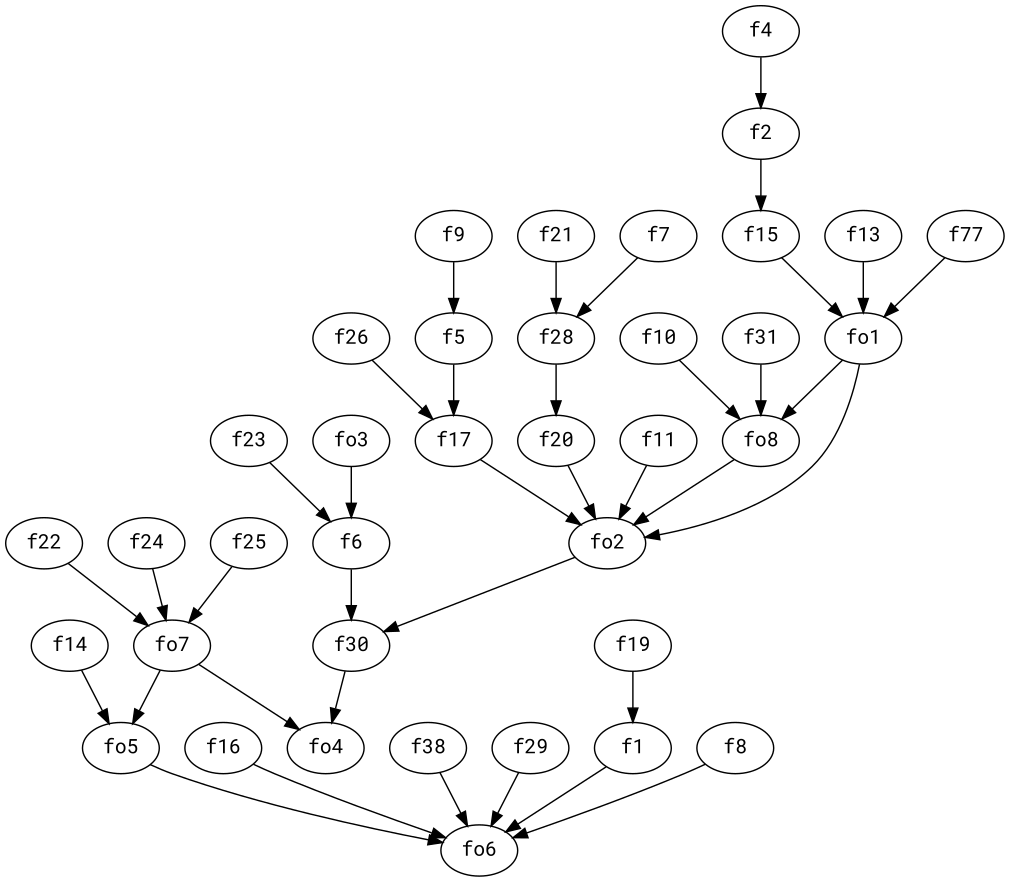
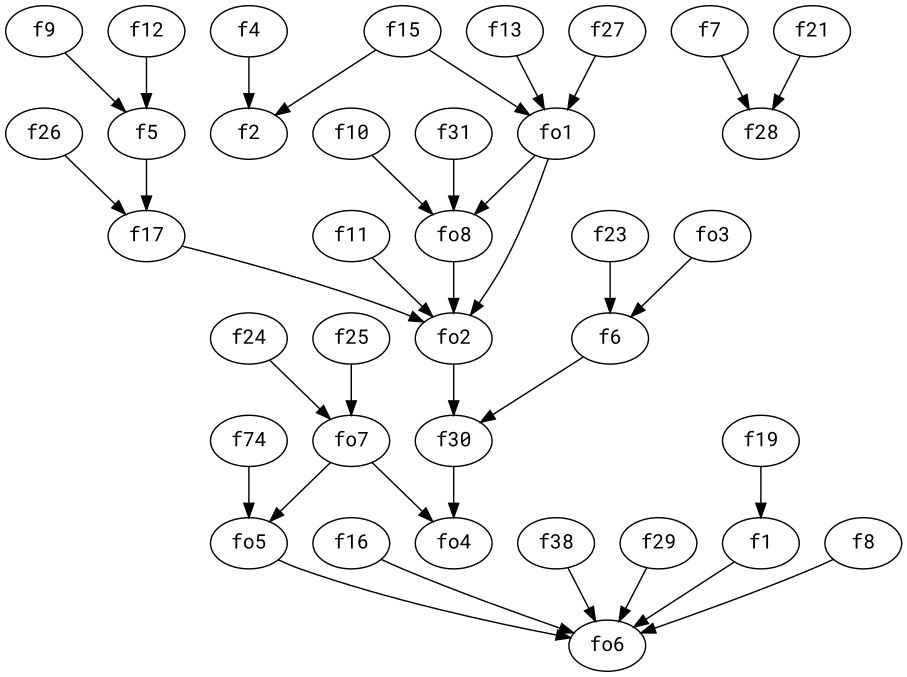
node "f12": added
edge "f2" -> "f15": reversed
node "f77": label "f77" -> "f27"
node "f20": removed
node "f22": removed
node "f14": label "f14" -> "f74"
